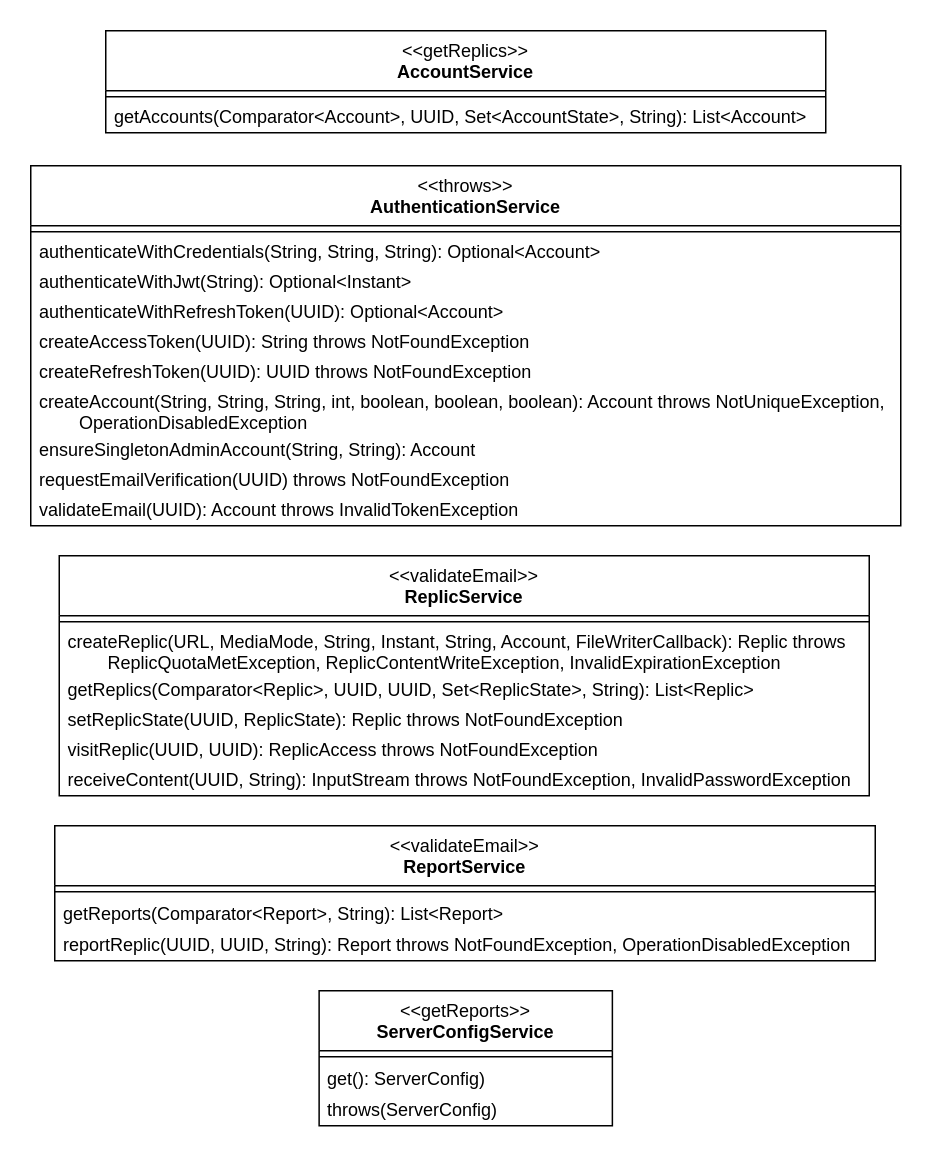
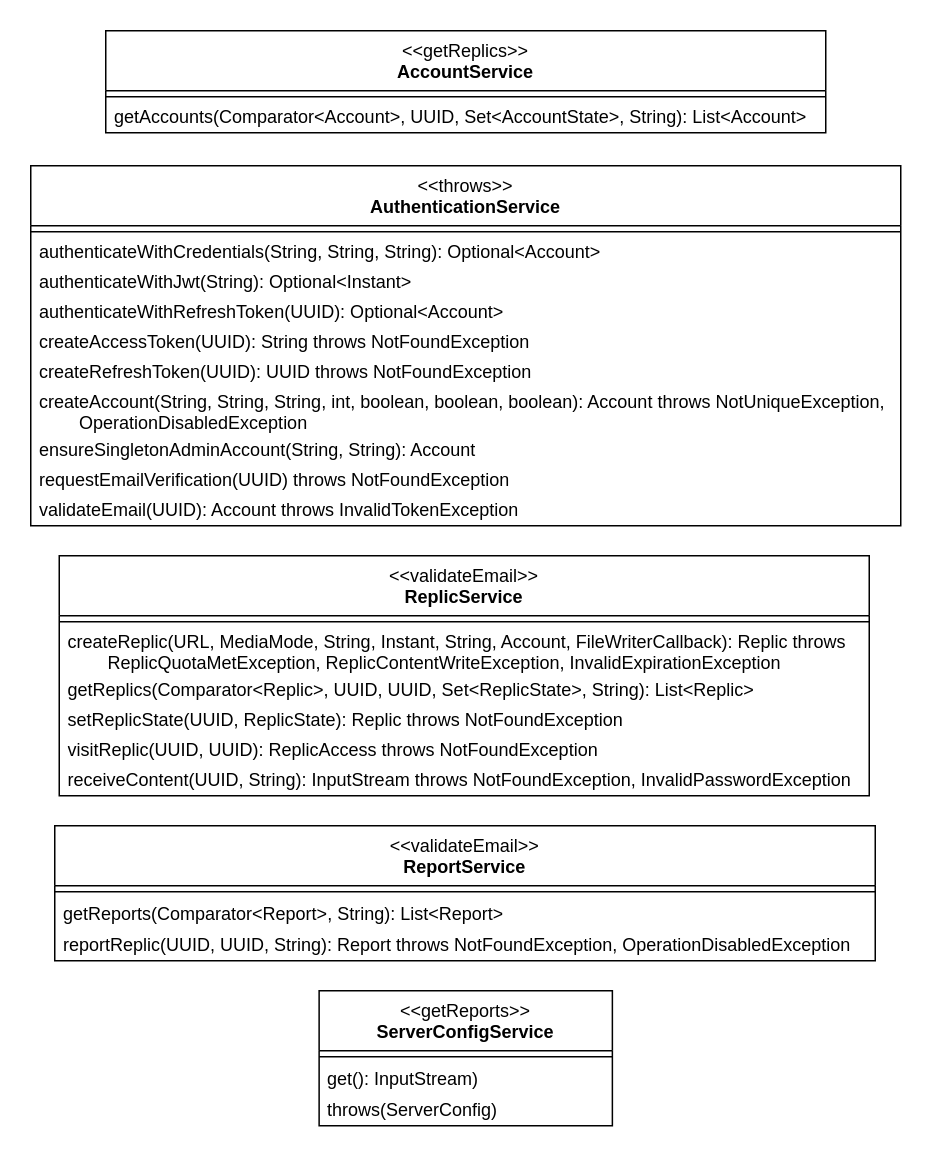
node "get(): ServerConfig)": label "get(): ServerConfig)" -> "get(): InputStream)"
